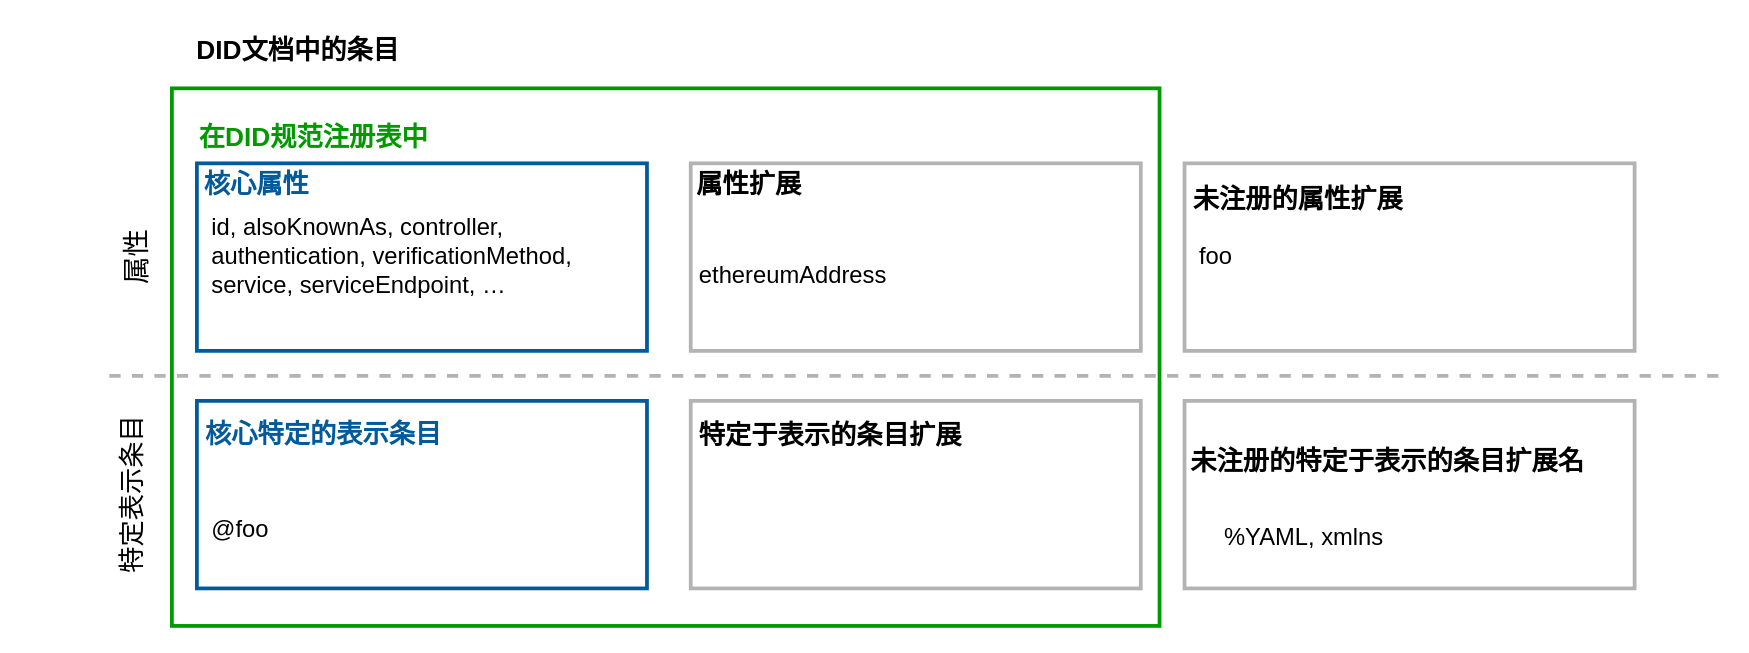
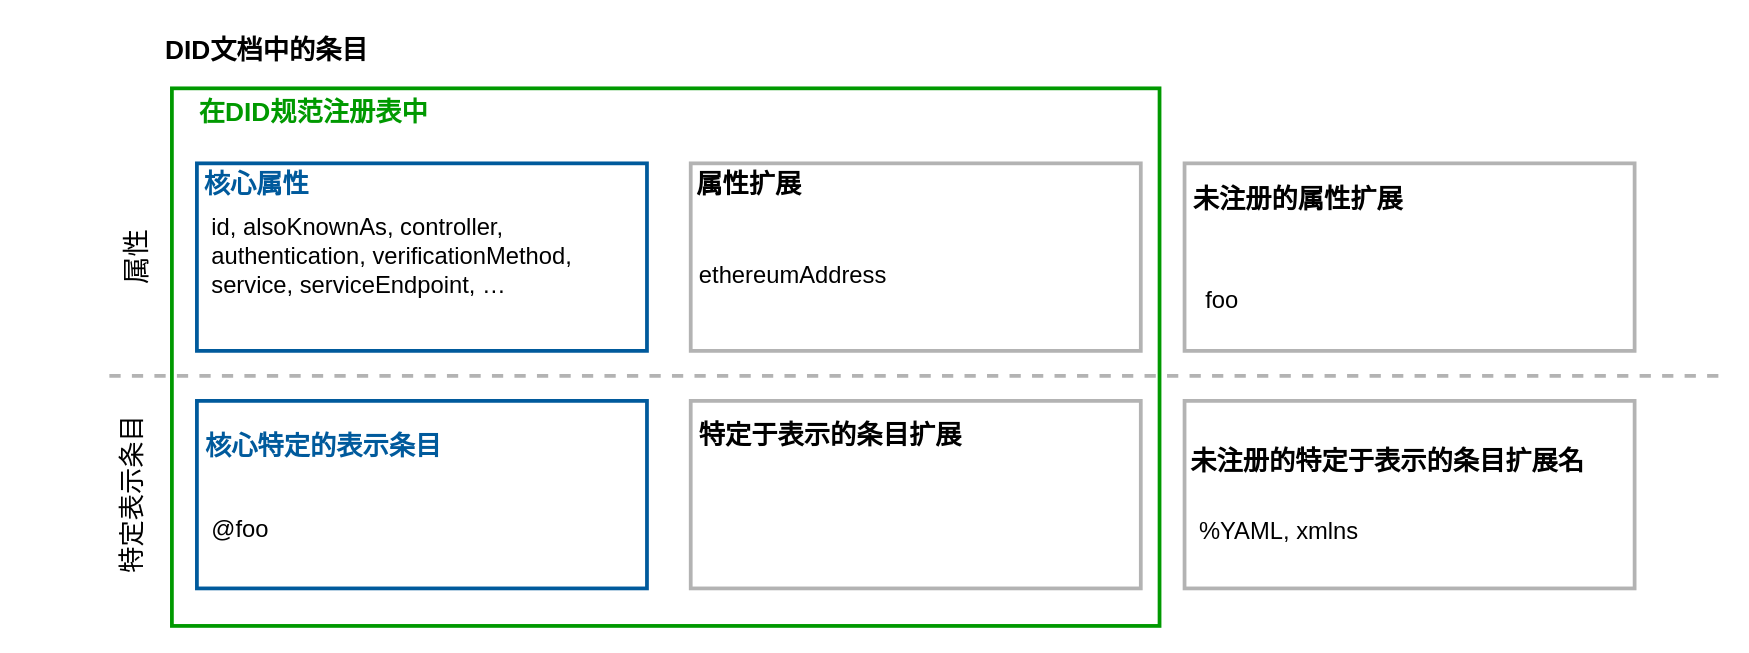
node "DID文档中的条目": moved (559, 44) -> (528, 44)
node "在DID规范注册表中": moved (460, 132) -> (460, 107)
node "foo": moved (1409, 257) -> (1416, 301)
node "核心特定的表示条目": moved (416, 433) -> (416, 446)
node "%YAML, xmlns": moved (1422, 538) -> (1397, 532)
